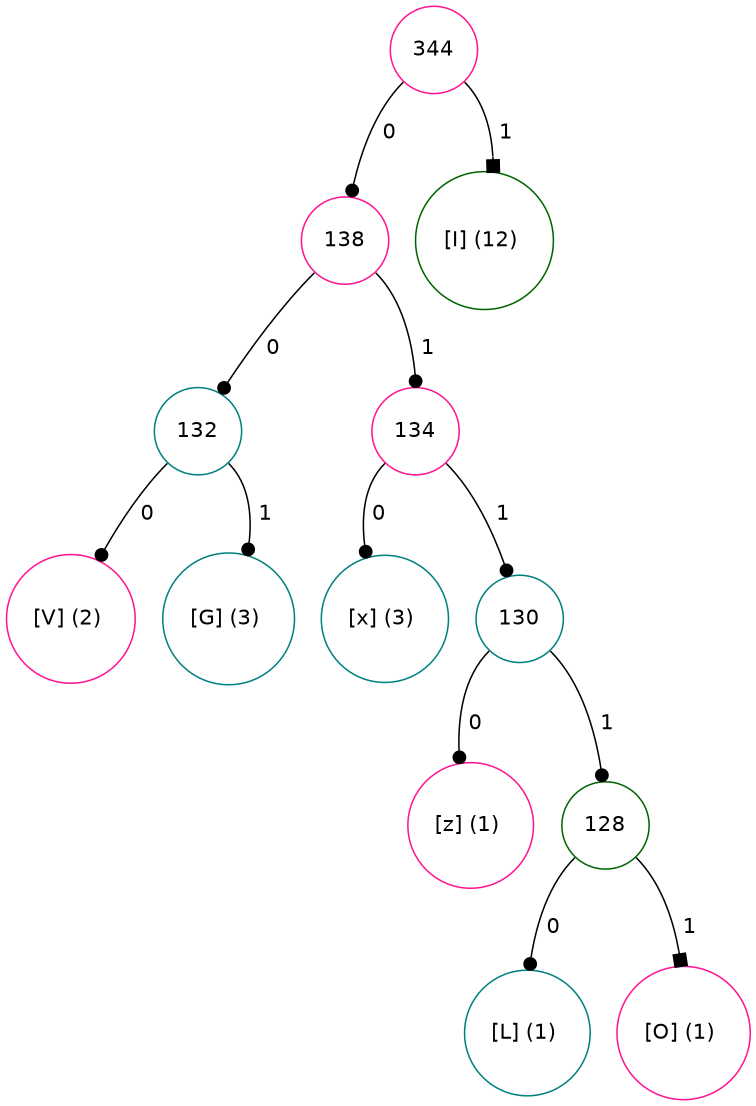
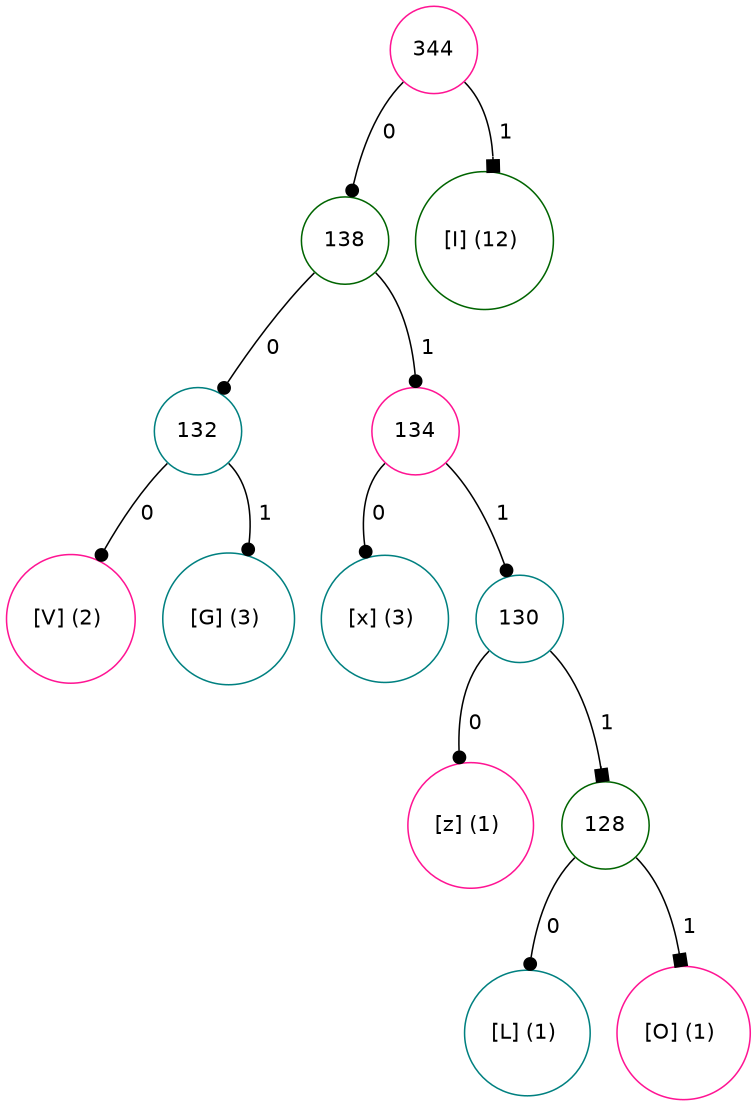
node "138": color deeppink -> darkgreen
edge "130" -> "128": arrowhead dot -> box
